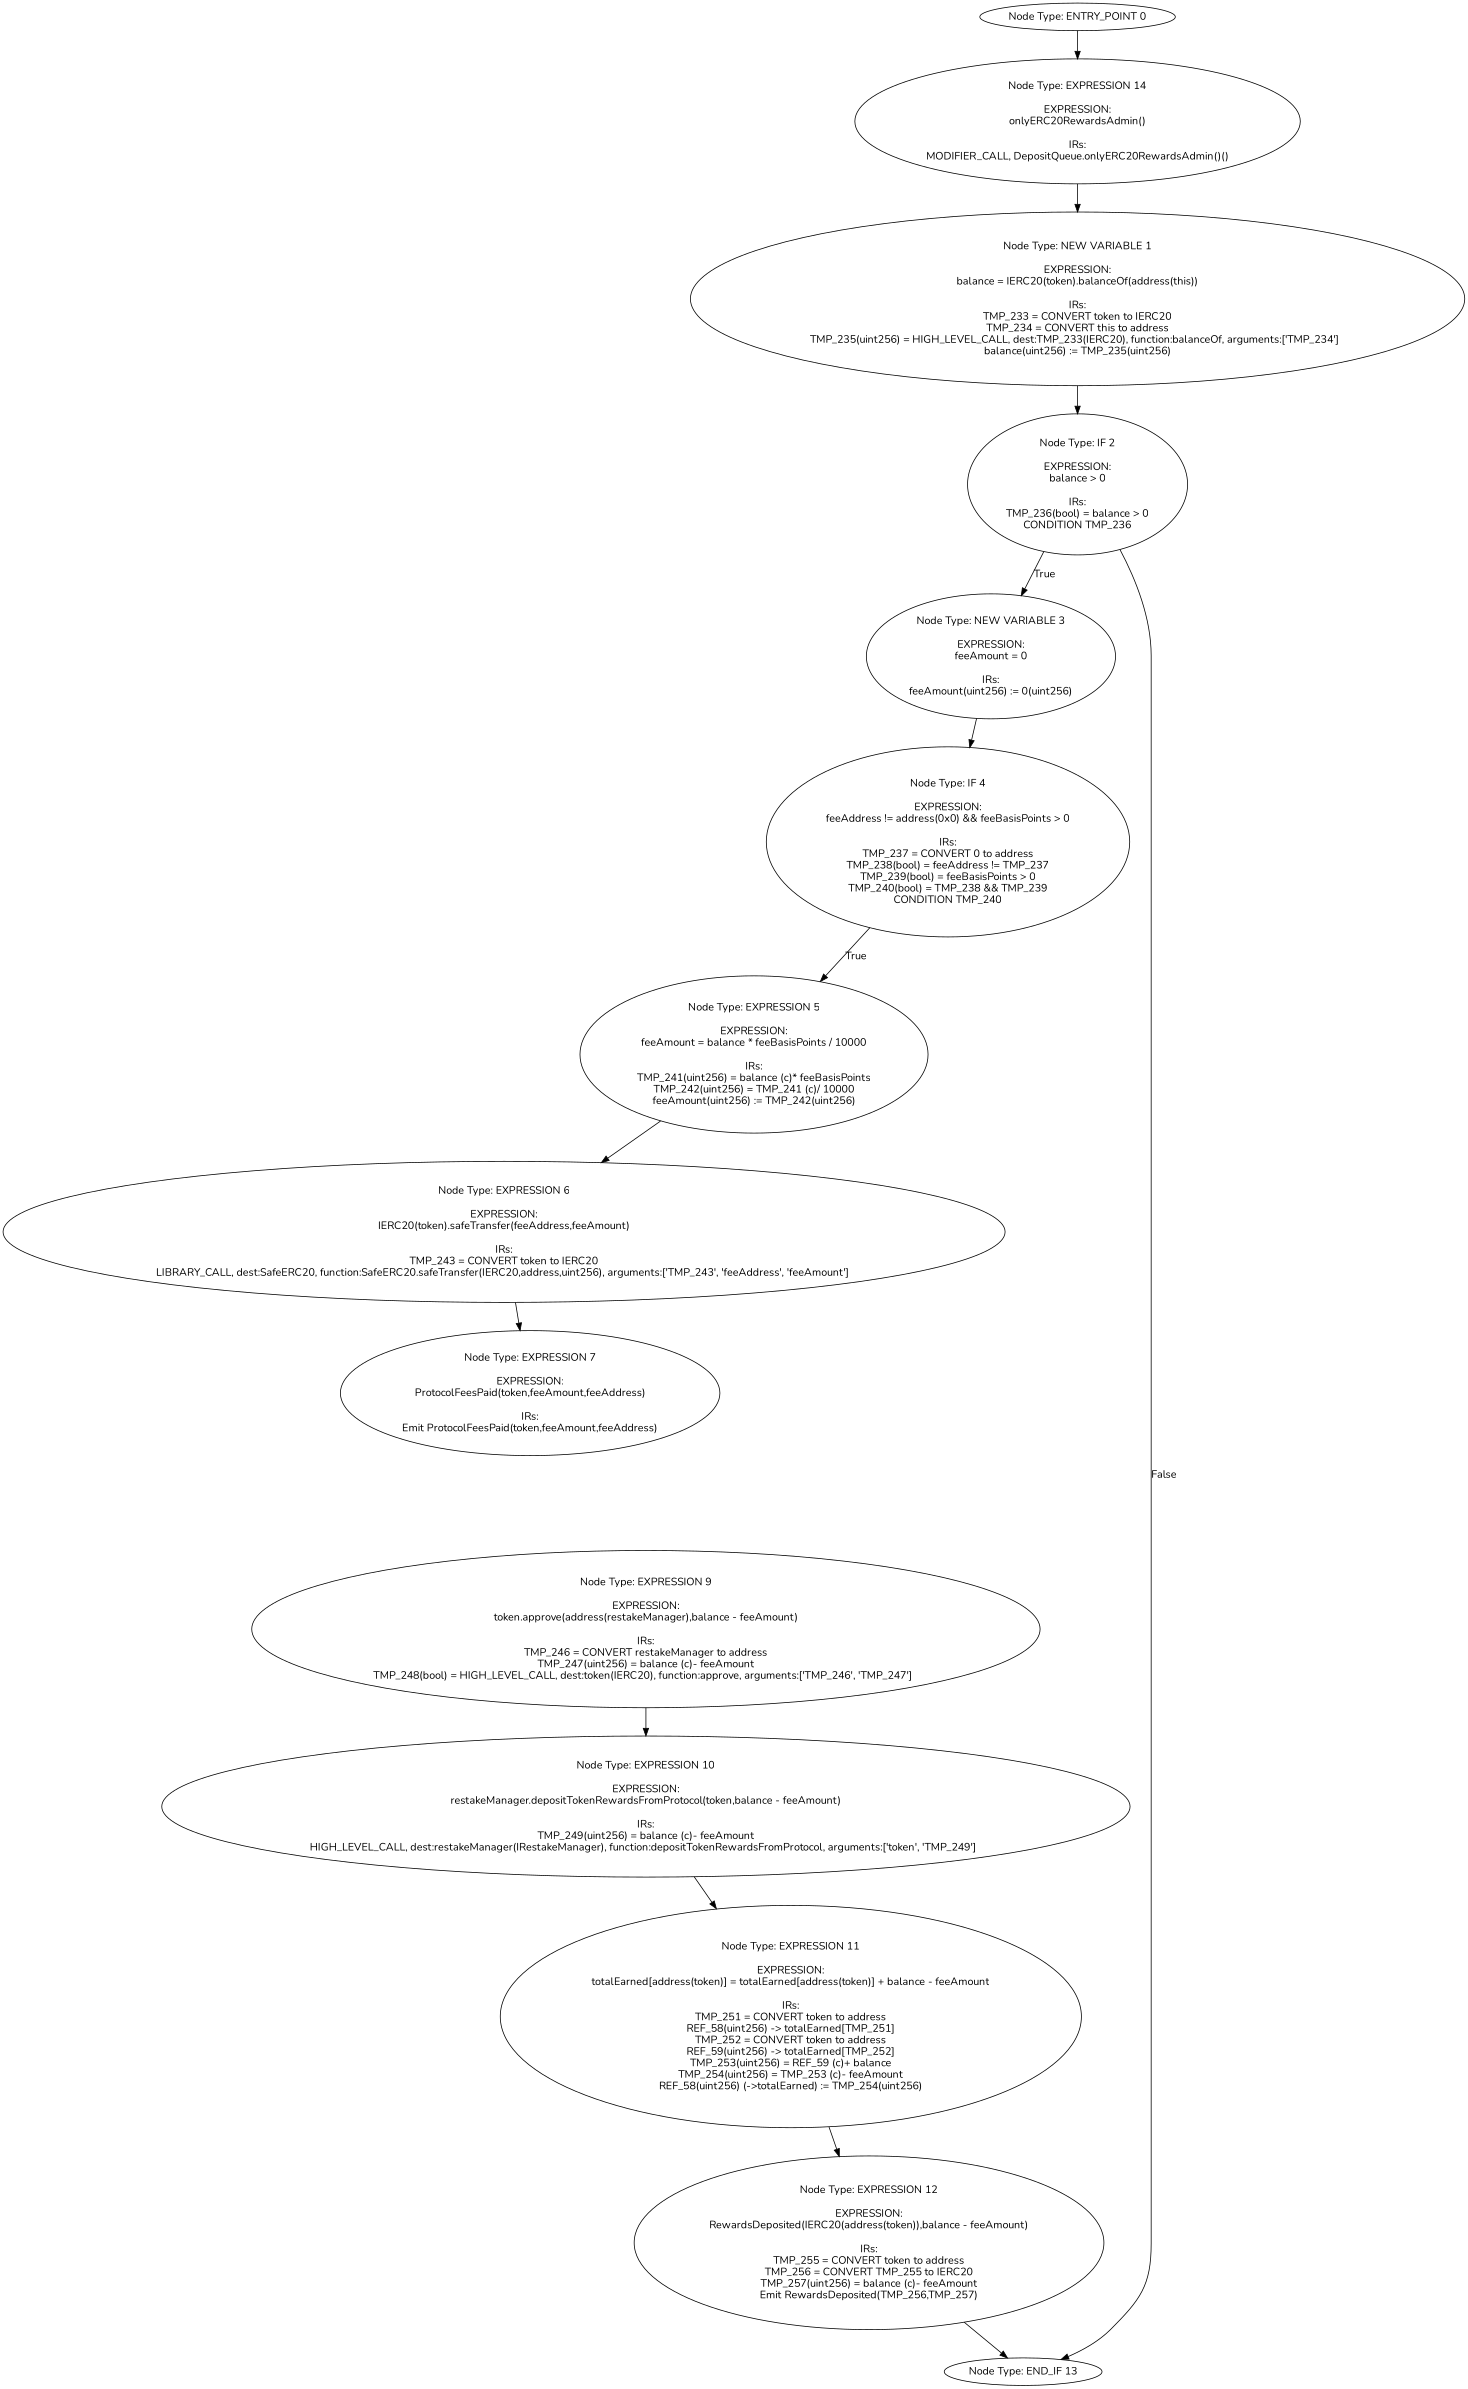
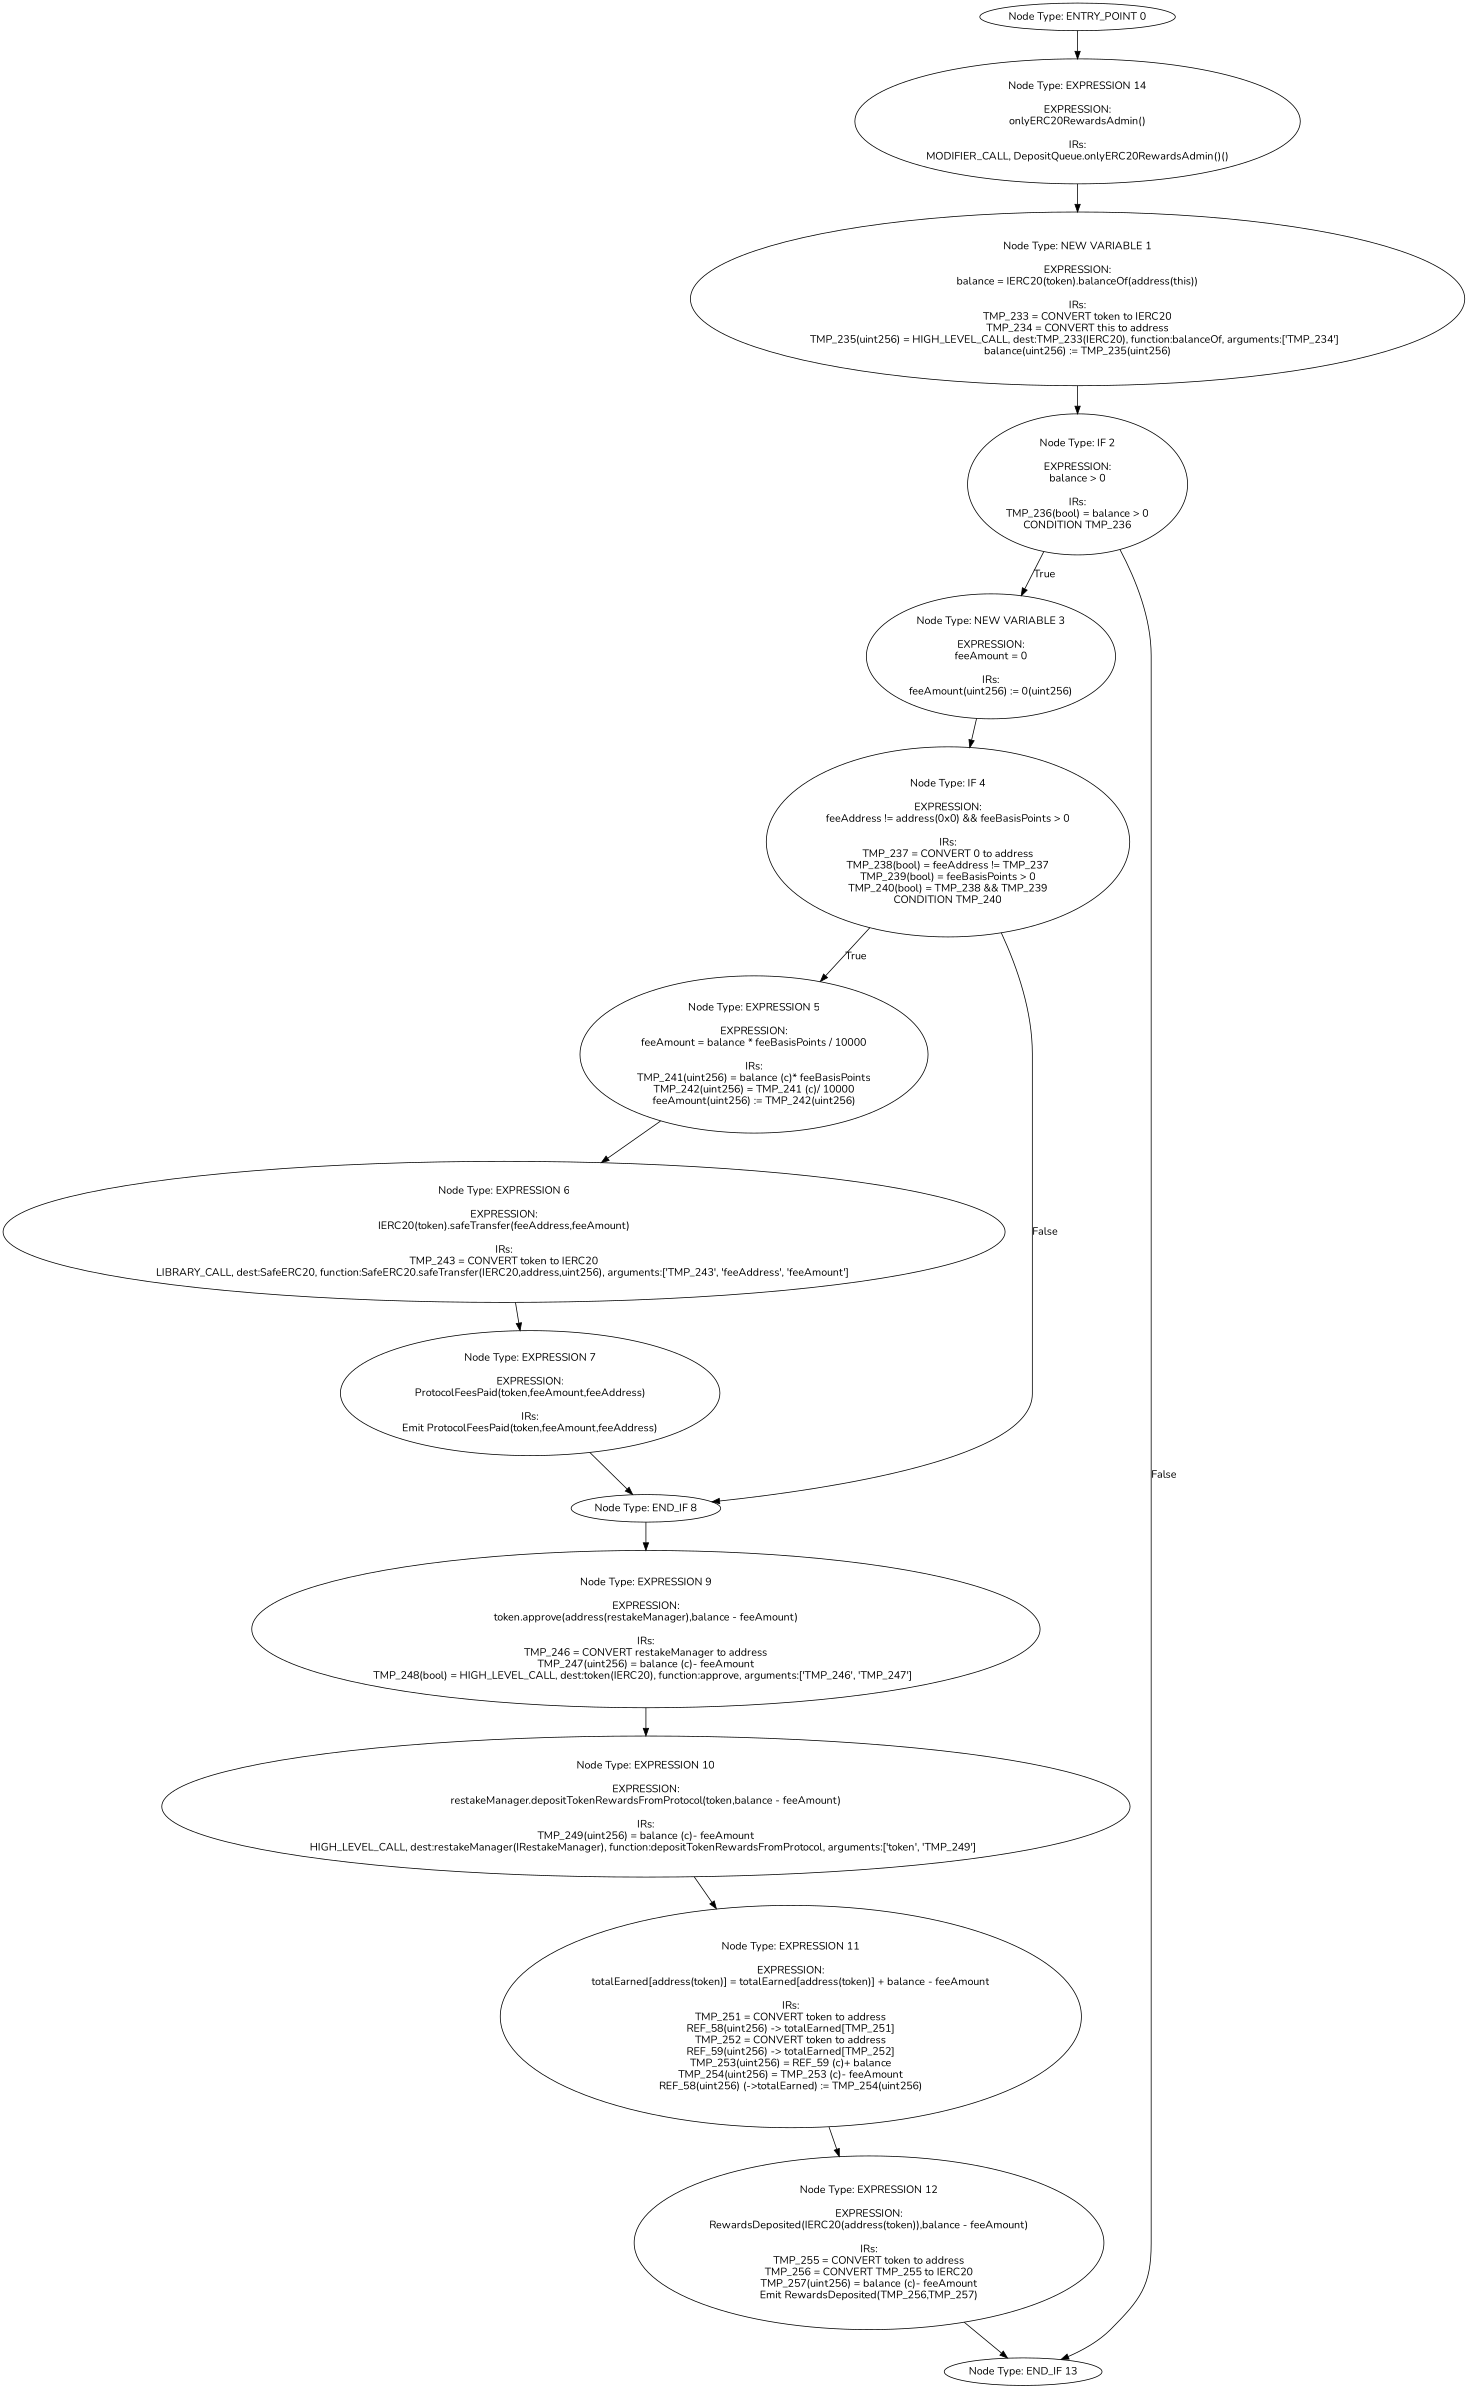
node "Node Type: END_IF 8": added
